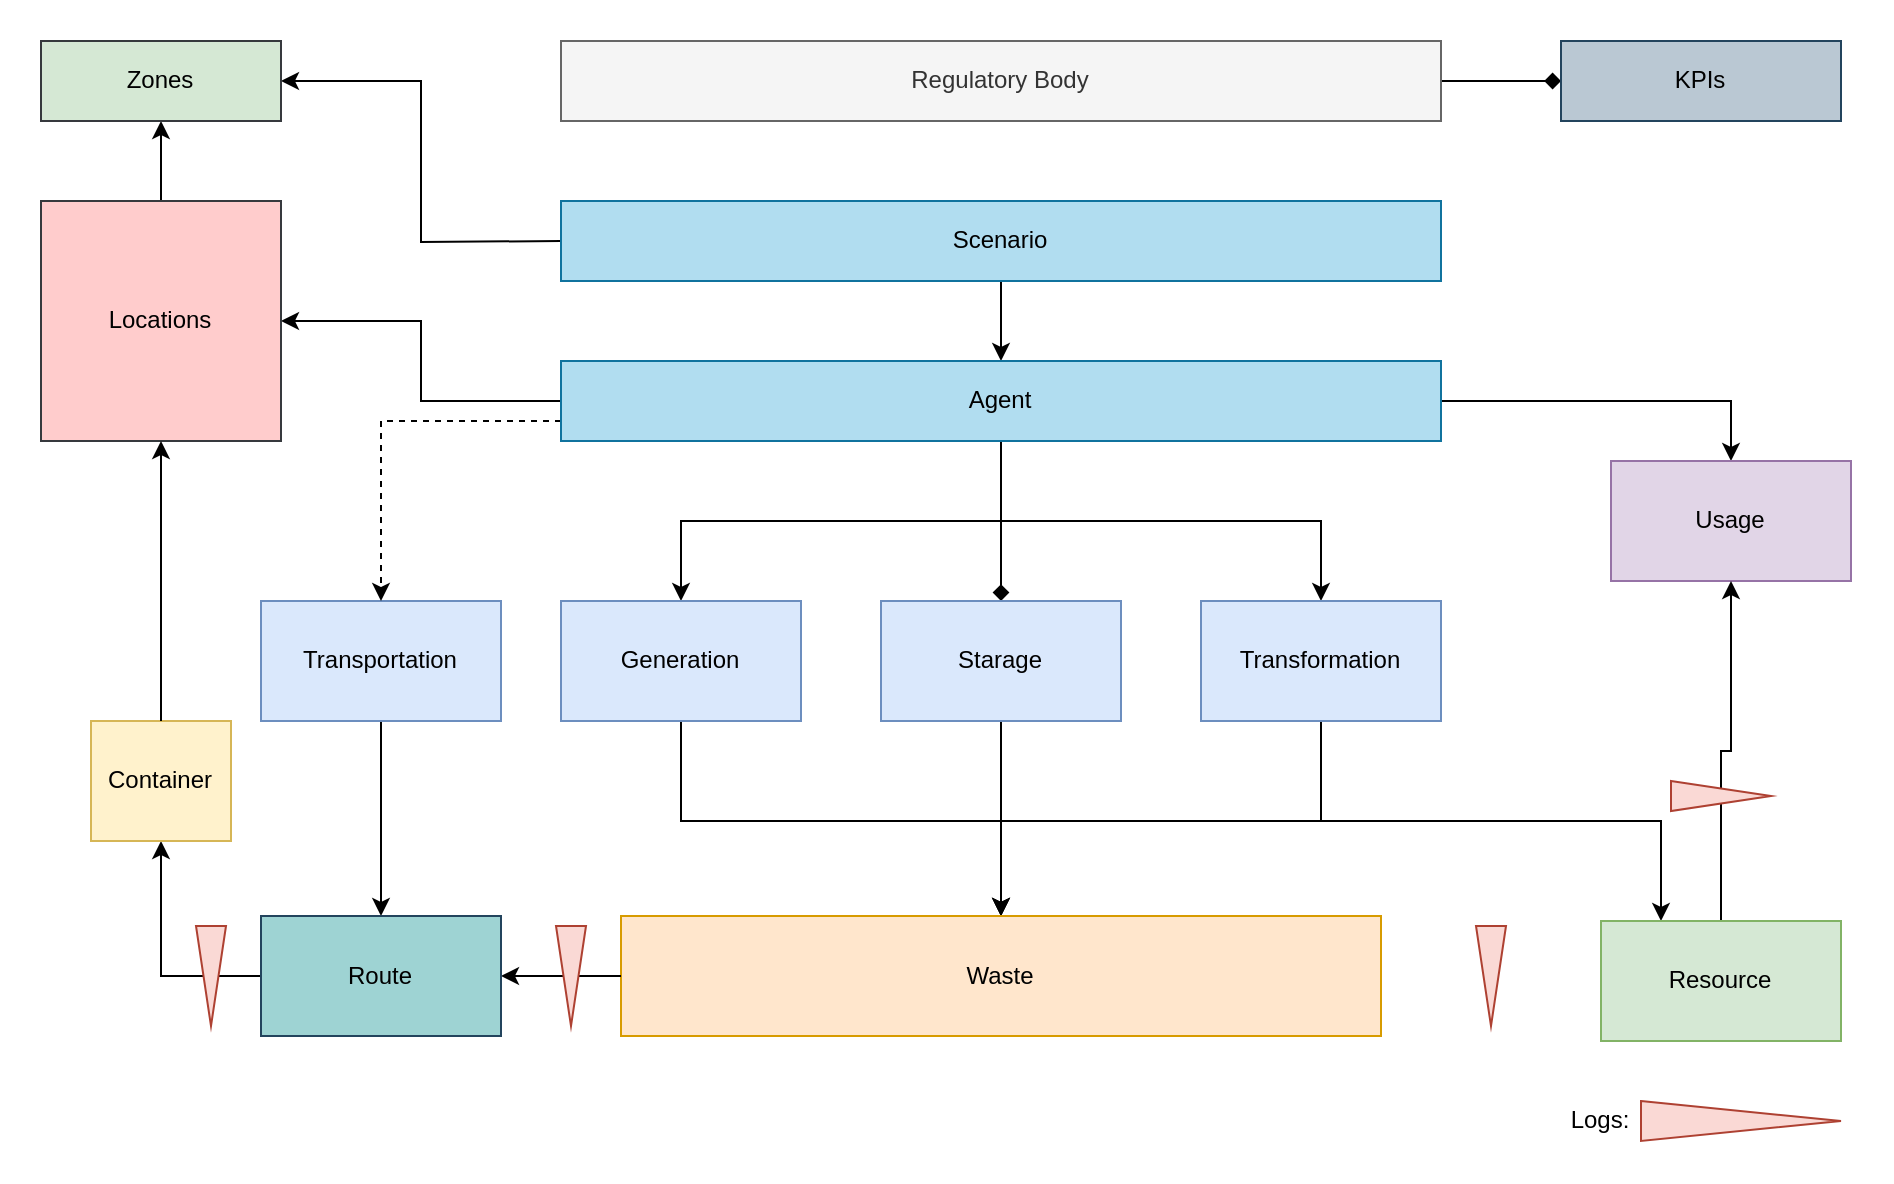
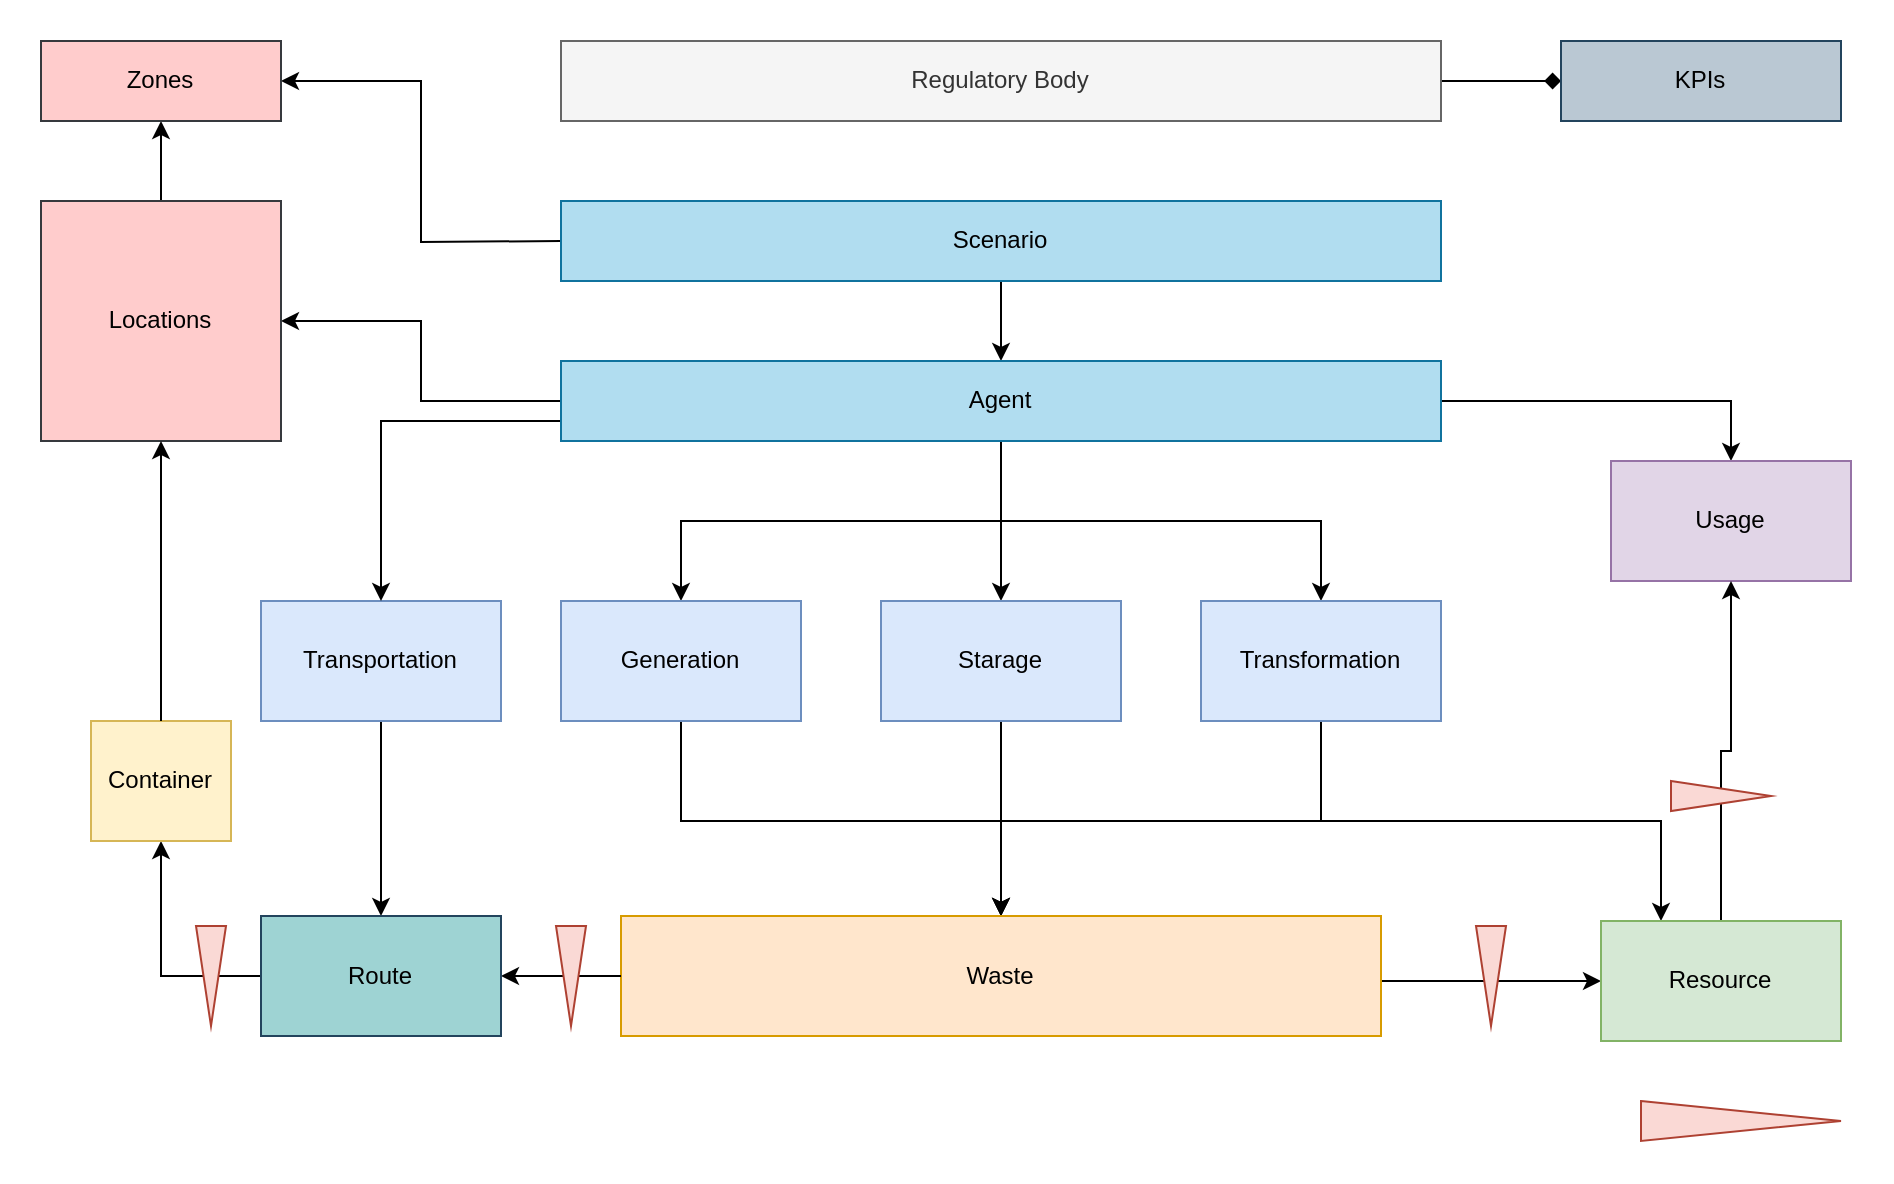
node "Zones": fillcolor #d5e8d4 -> #ffcccc
edge "Agent" -> "Transportation": style dashed -> solid
edge "Agent" -> "Starage": arrowhead diamond -> classic
edge "Waste" -> "Resource": added
node "Logs:": removed
